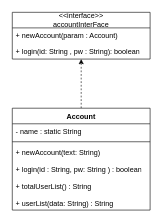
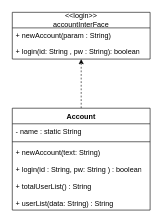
node "<<interface>> accountInterFace": label "<<interface>> accountInterFace" -> "<<login>> accountInterFace"
node "+ newAccount(param : Account)": label "+ newAccount(param : Account)" -> "+ newAccount(param : String)"
